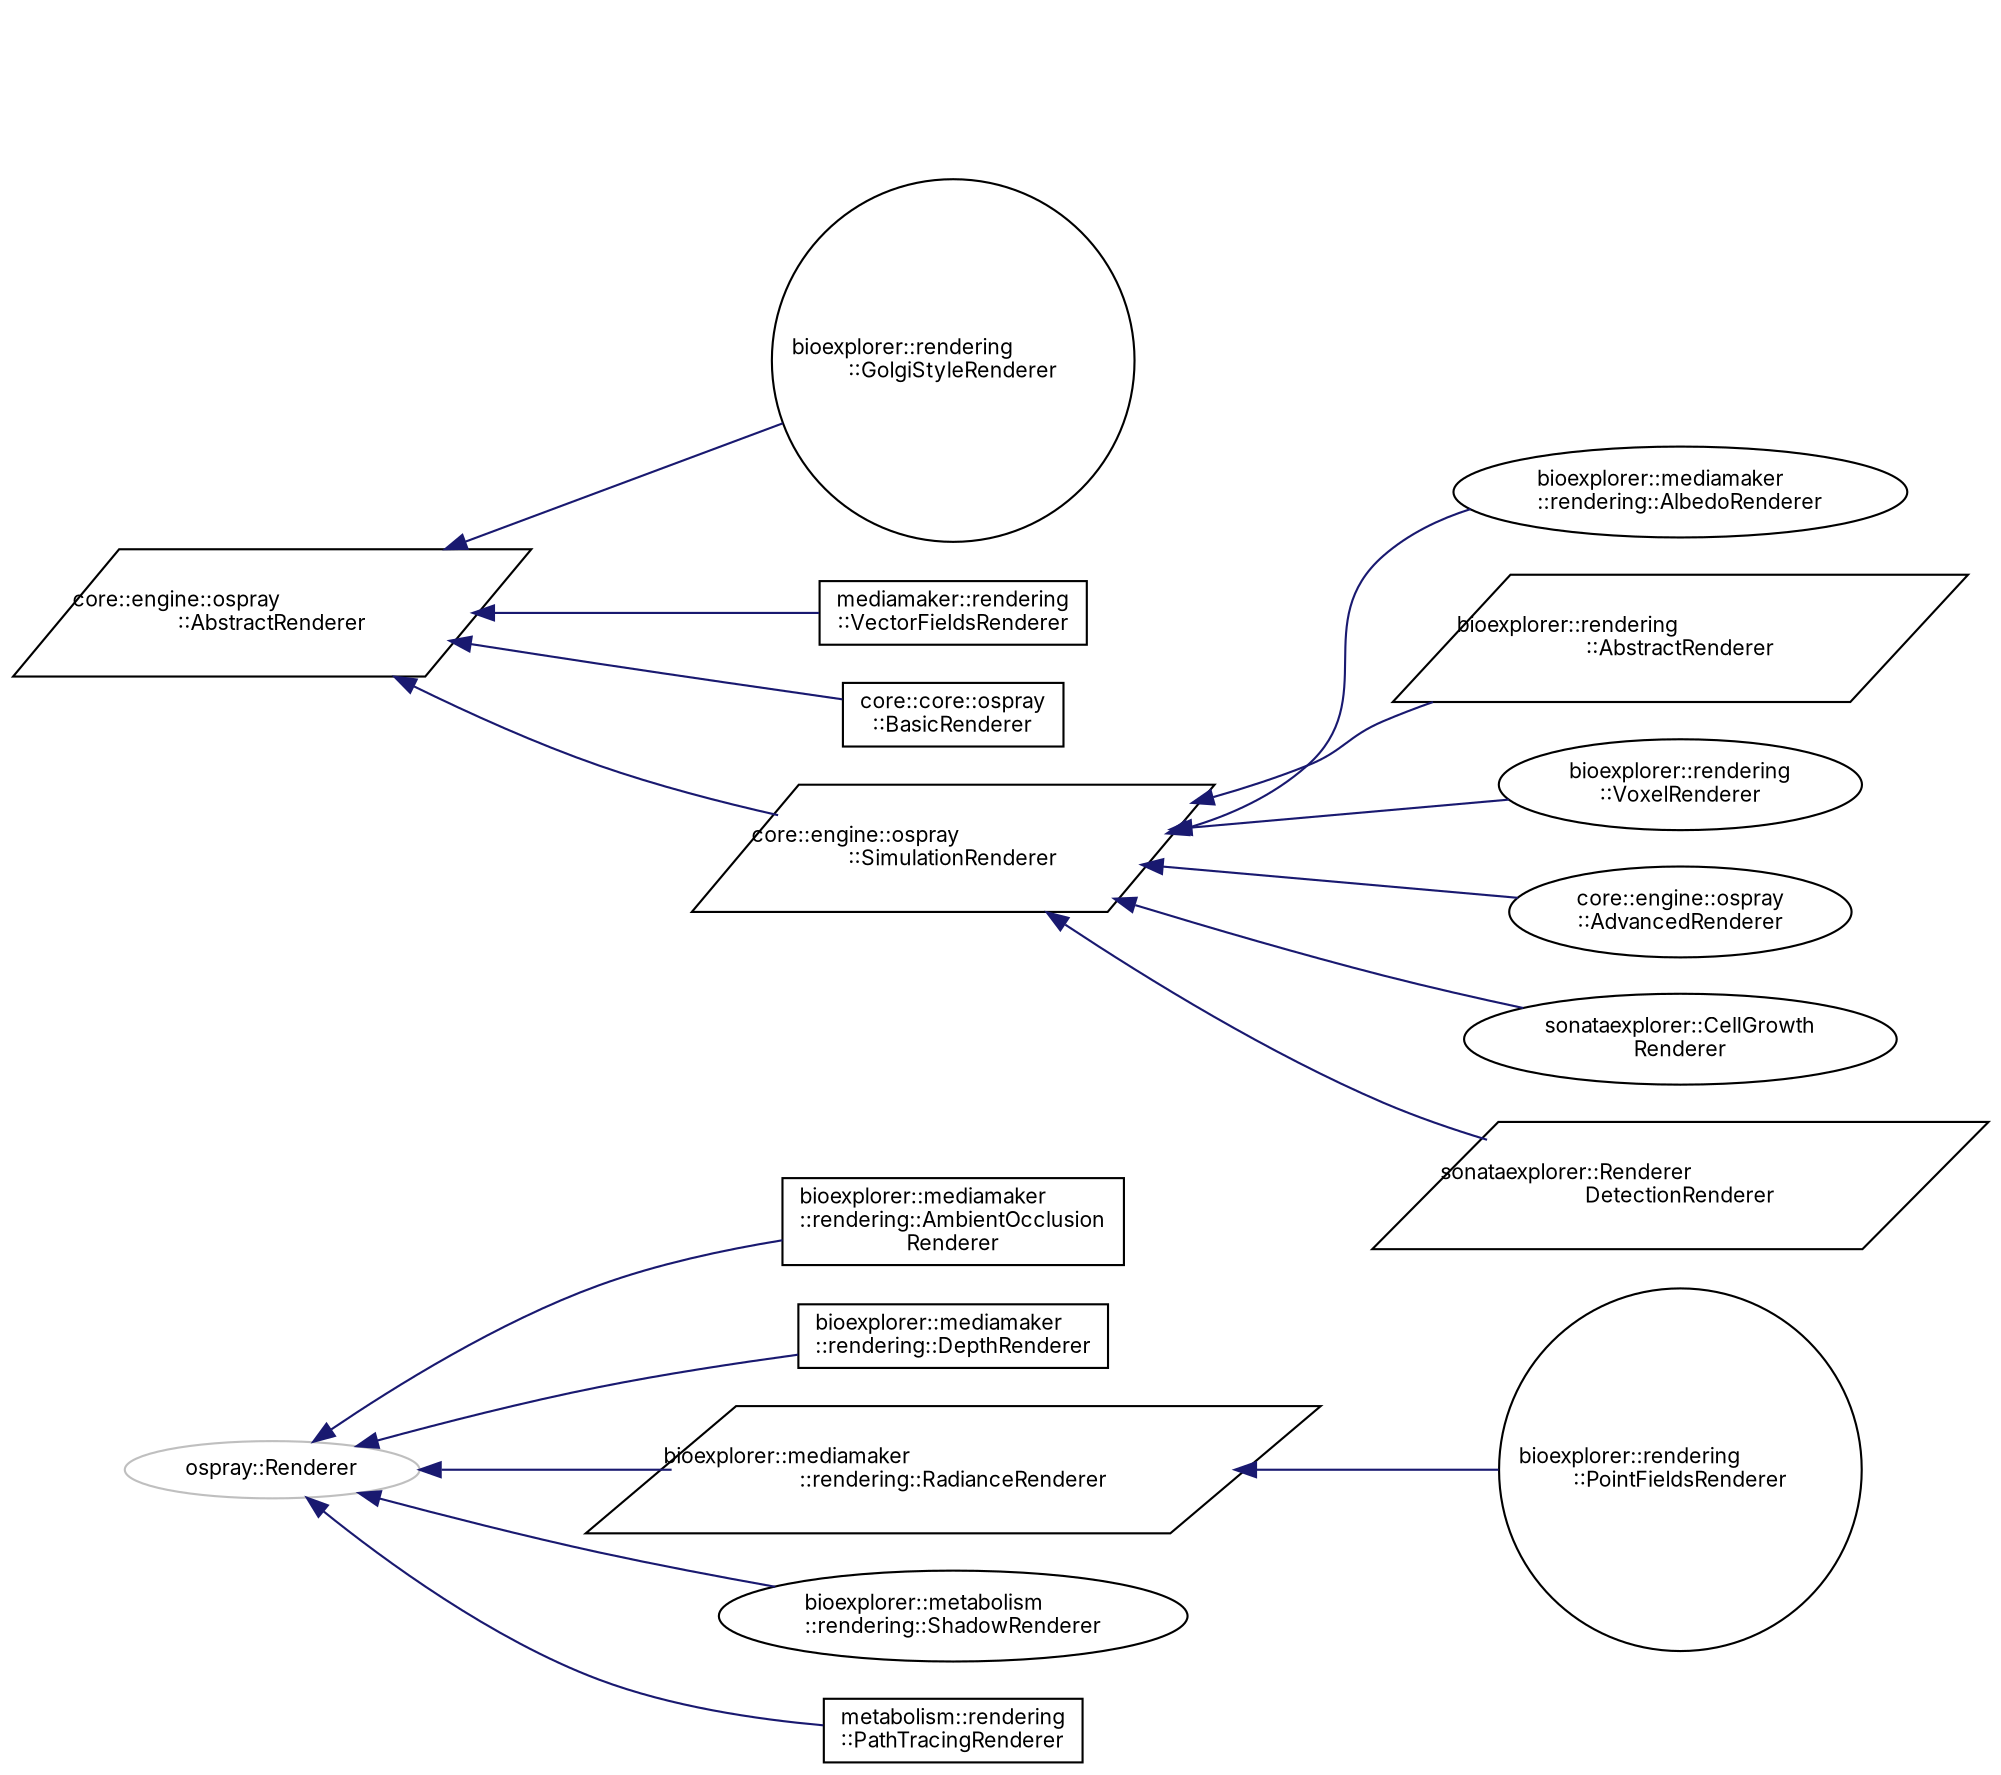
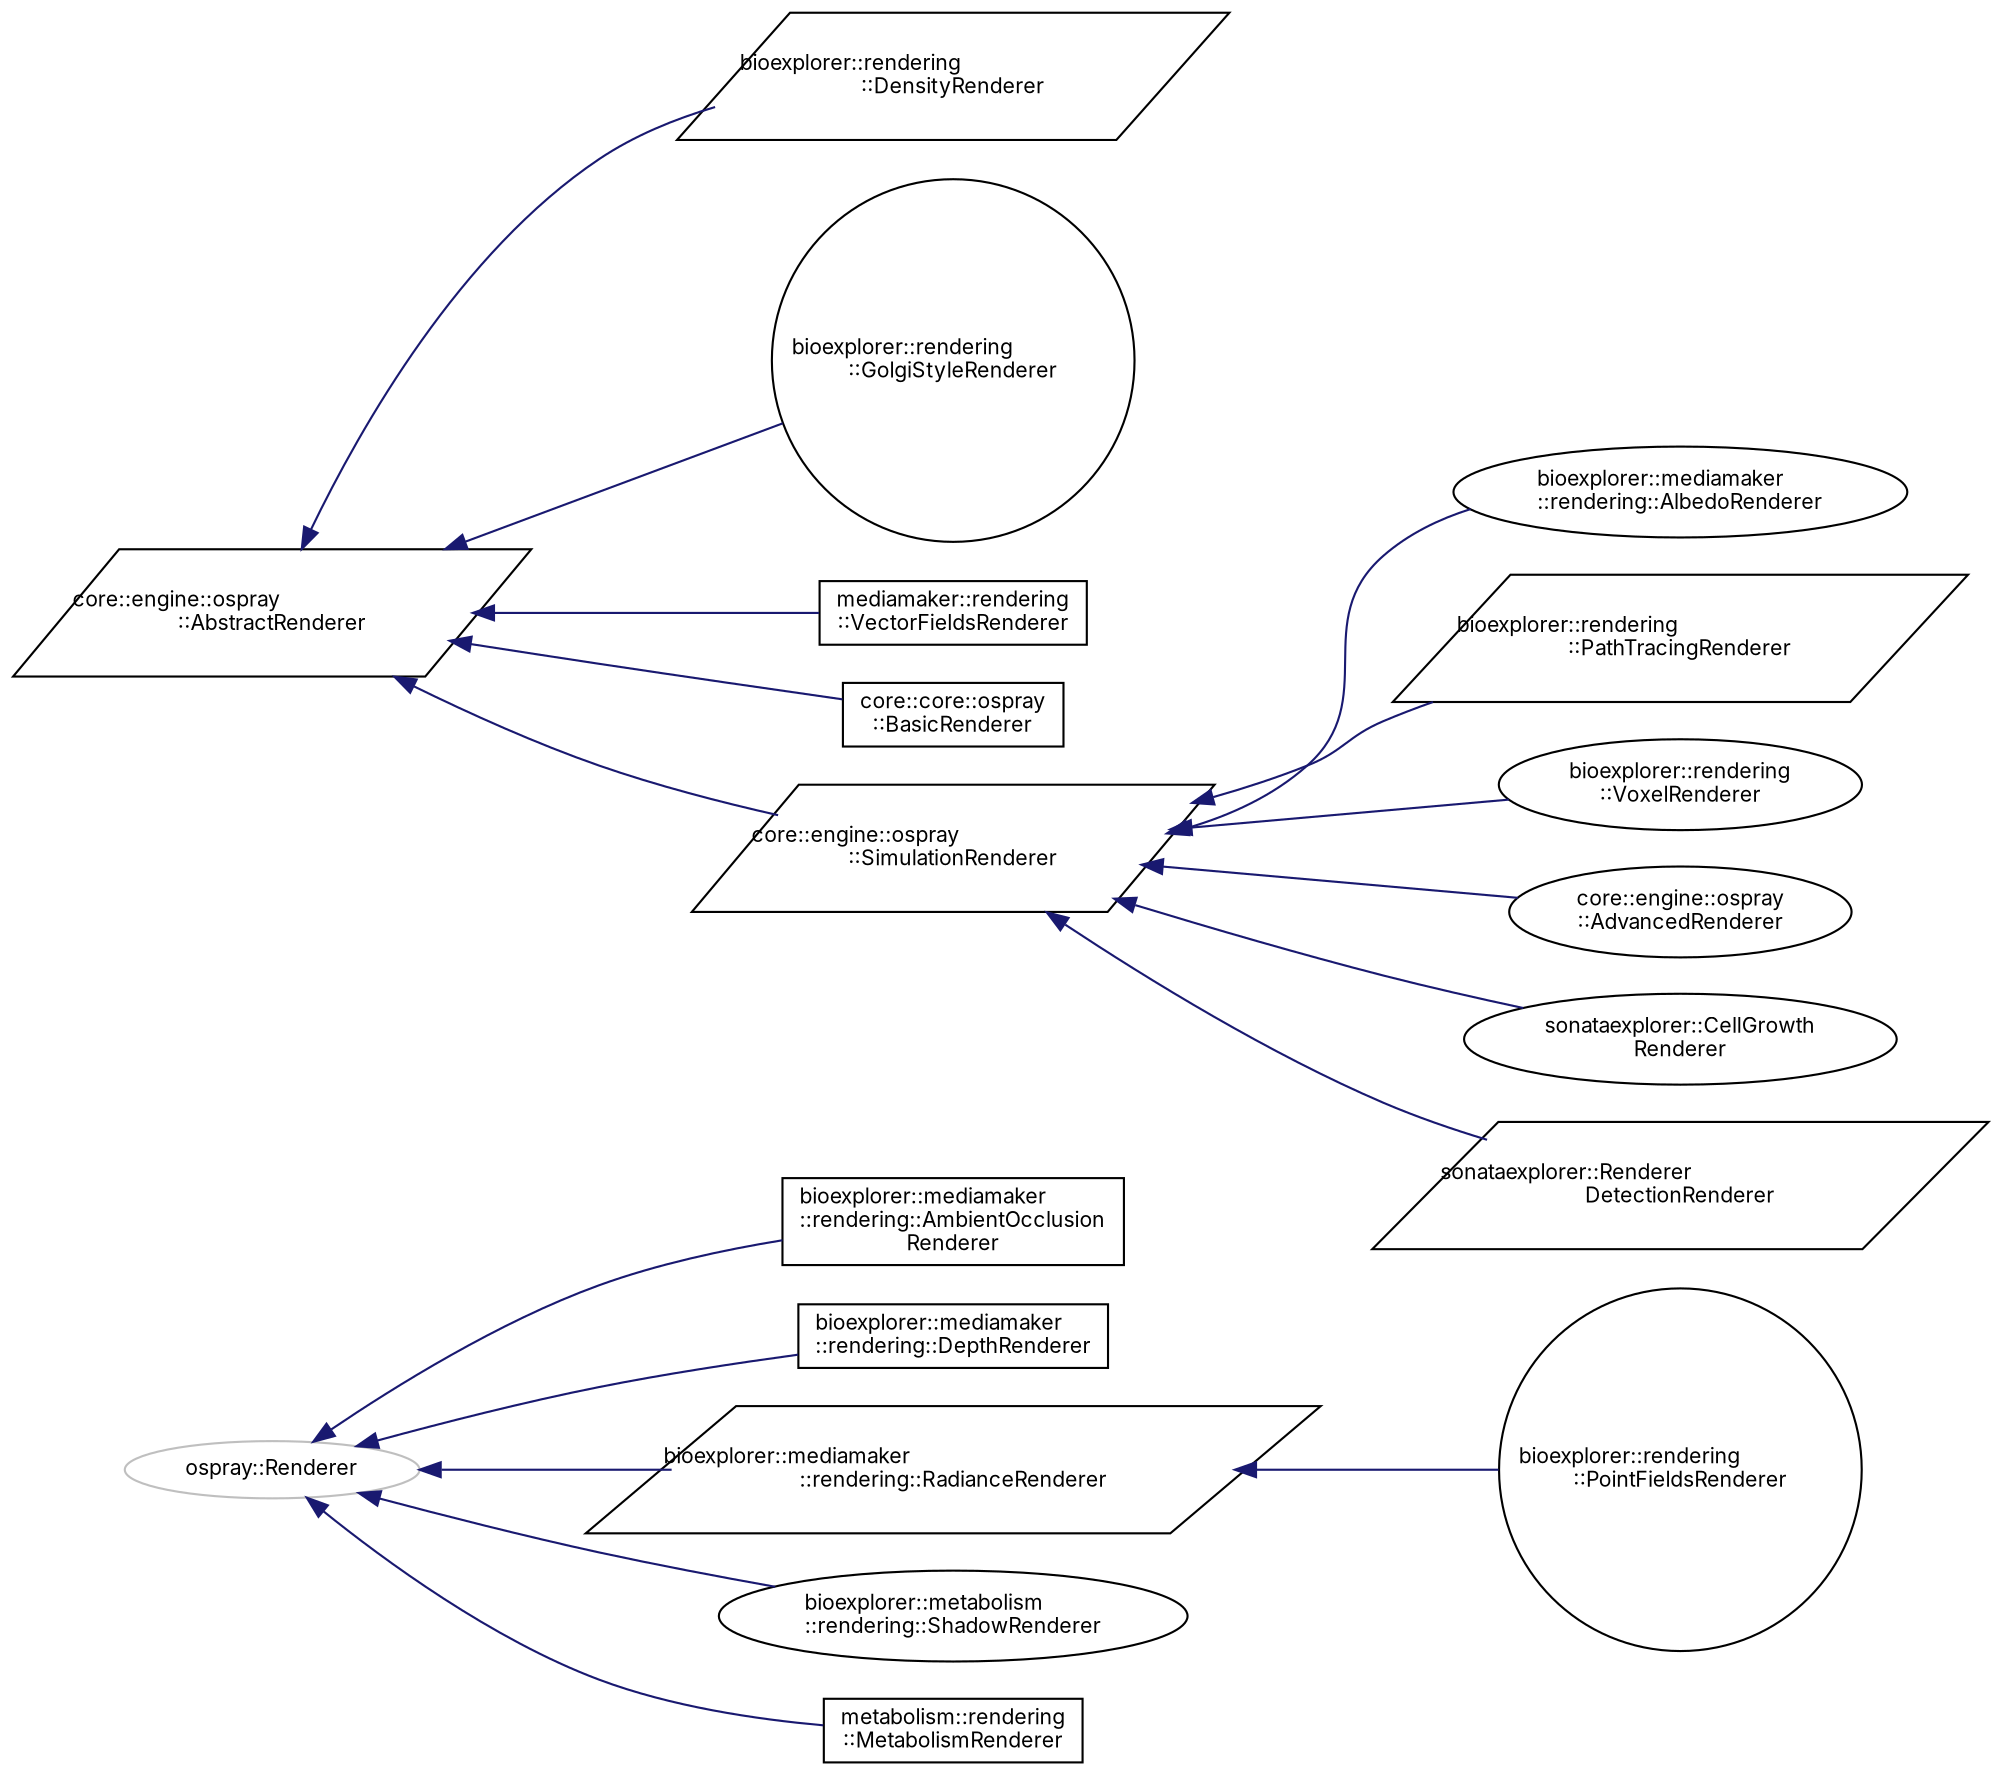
node "bioexplorer::rendering ::DensityRenderer": added
node "bioexplorer::rendering ::AbstractRenderer": label "bioexplorer::rendering ::AbstractRenderer" -> "bioexplorer::rendering ::PathTracingRenderer"
node "metabolism::rendering ::PathTracingRenderer": label "metabolism::rendering ::PathTracingRenderer" -> "metabolism::rendering ::MetabolismRenderer"
